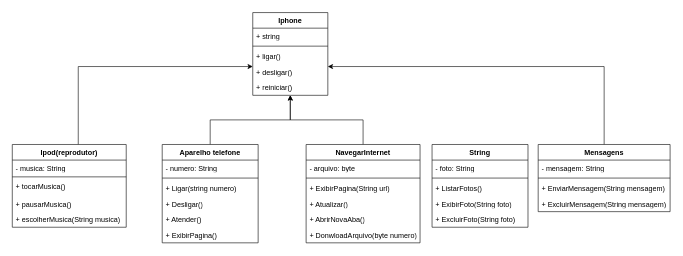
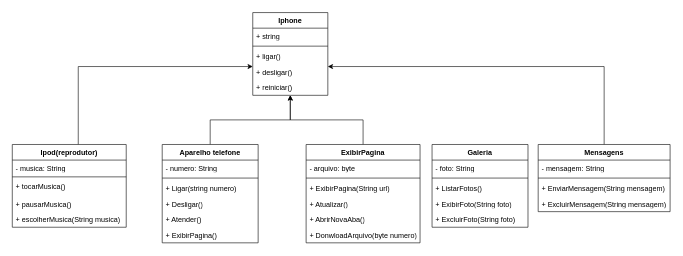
node "NavegarInternet": label "NavegarInternet" -> "ExibirPagina"
node "String": label "String" -> "Galeria"
